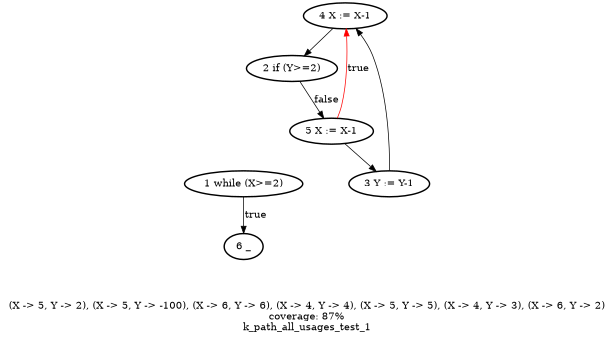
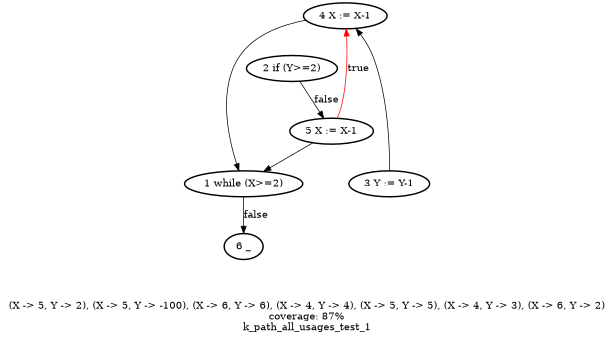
edge "4 X := X-1" -> "2 if (Y>=2)": now "4 X := X-1" -> "1 while (X>=2)"
edge "5 X := X-1" -> "3 Y := Y-1": now "5 X := X-1" -> "1 while (X>=2)"
edge "1 while (X>=2)" -> "6 _": label "true" -> "false"
